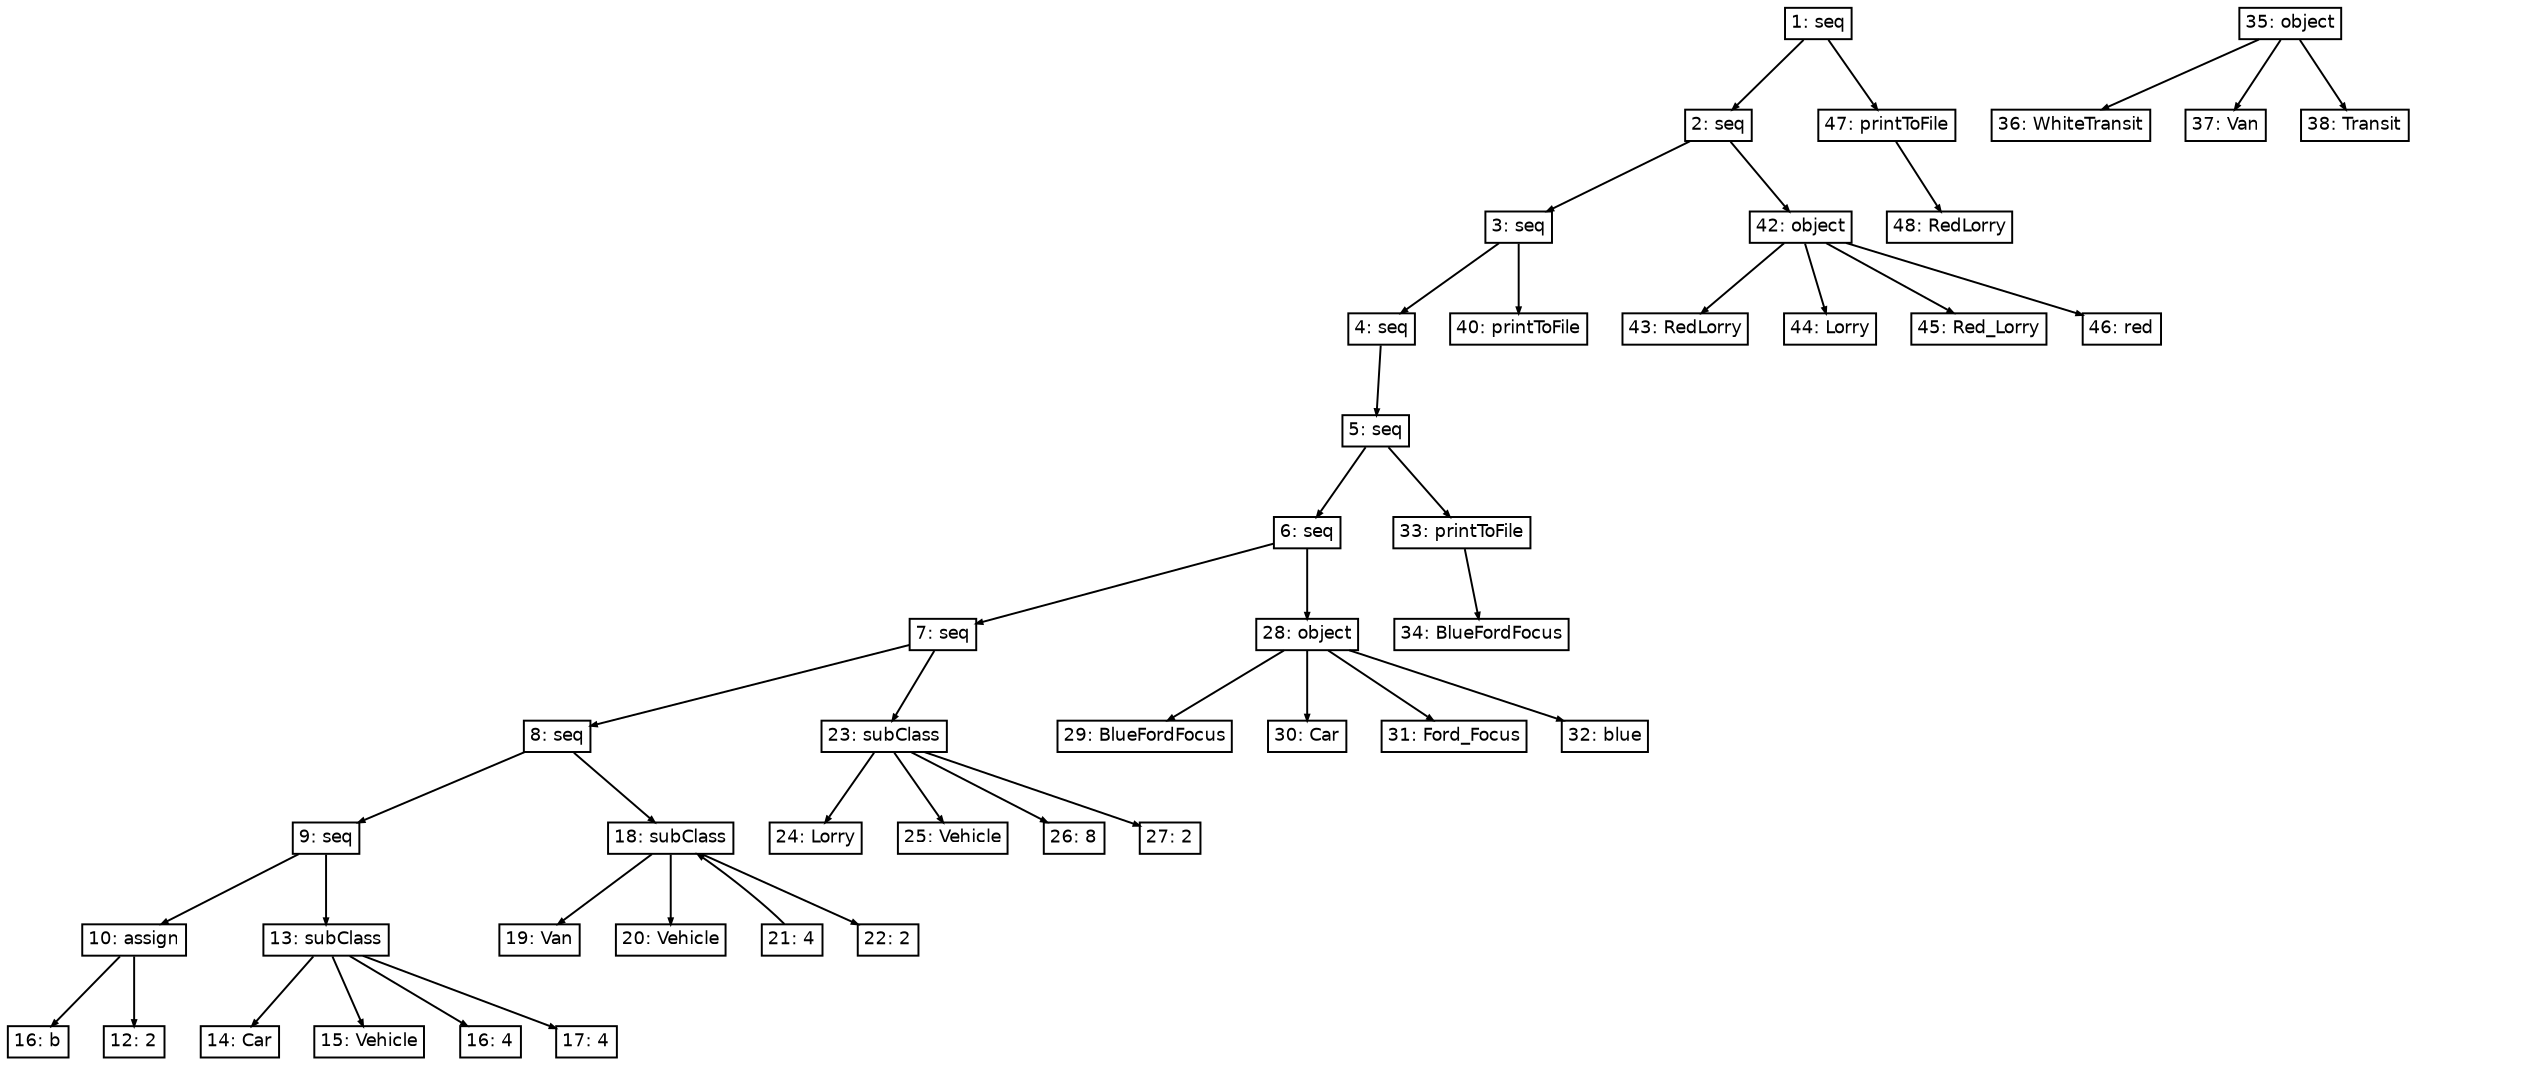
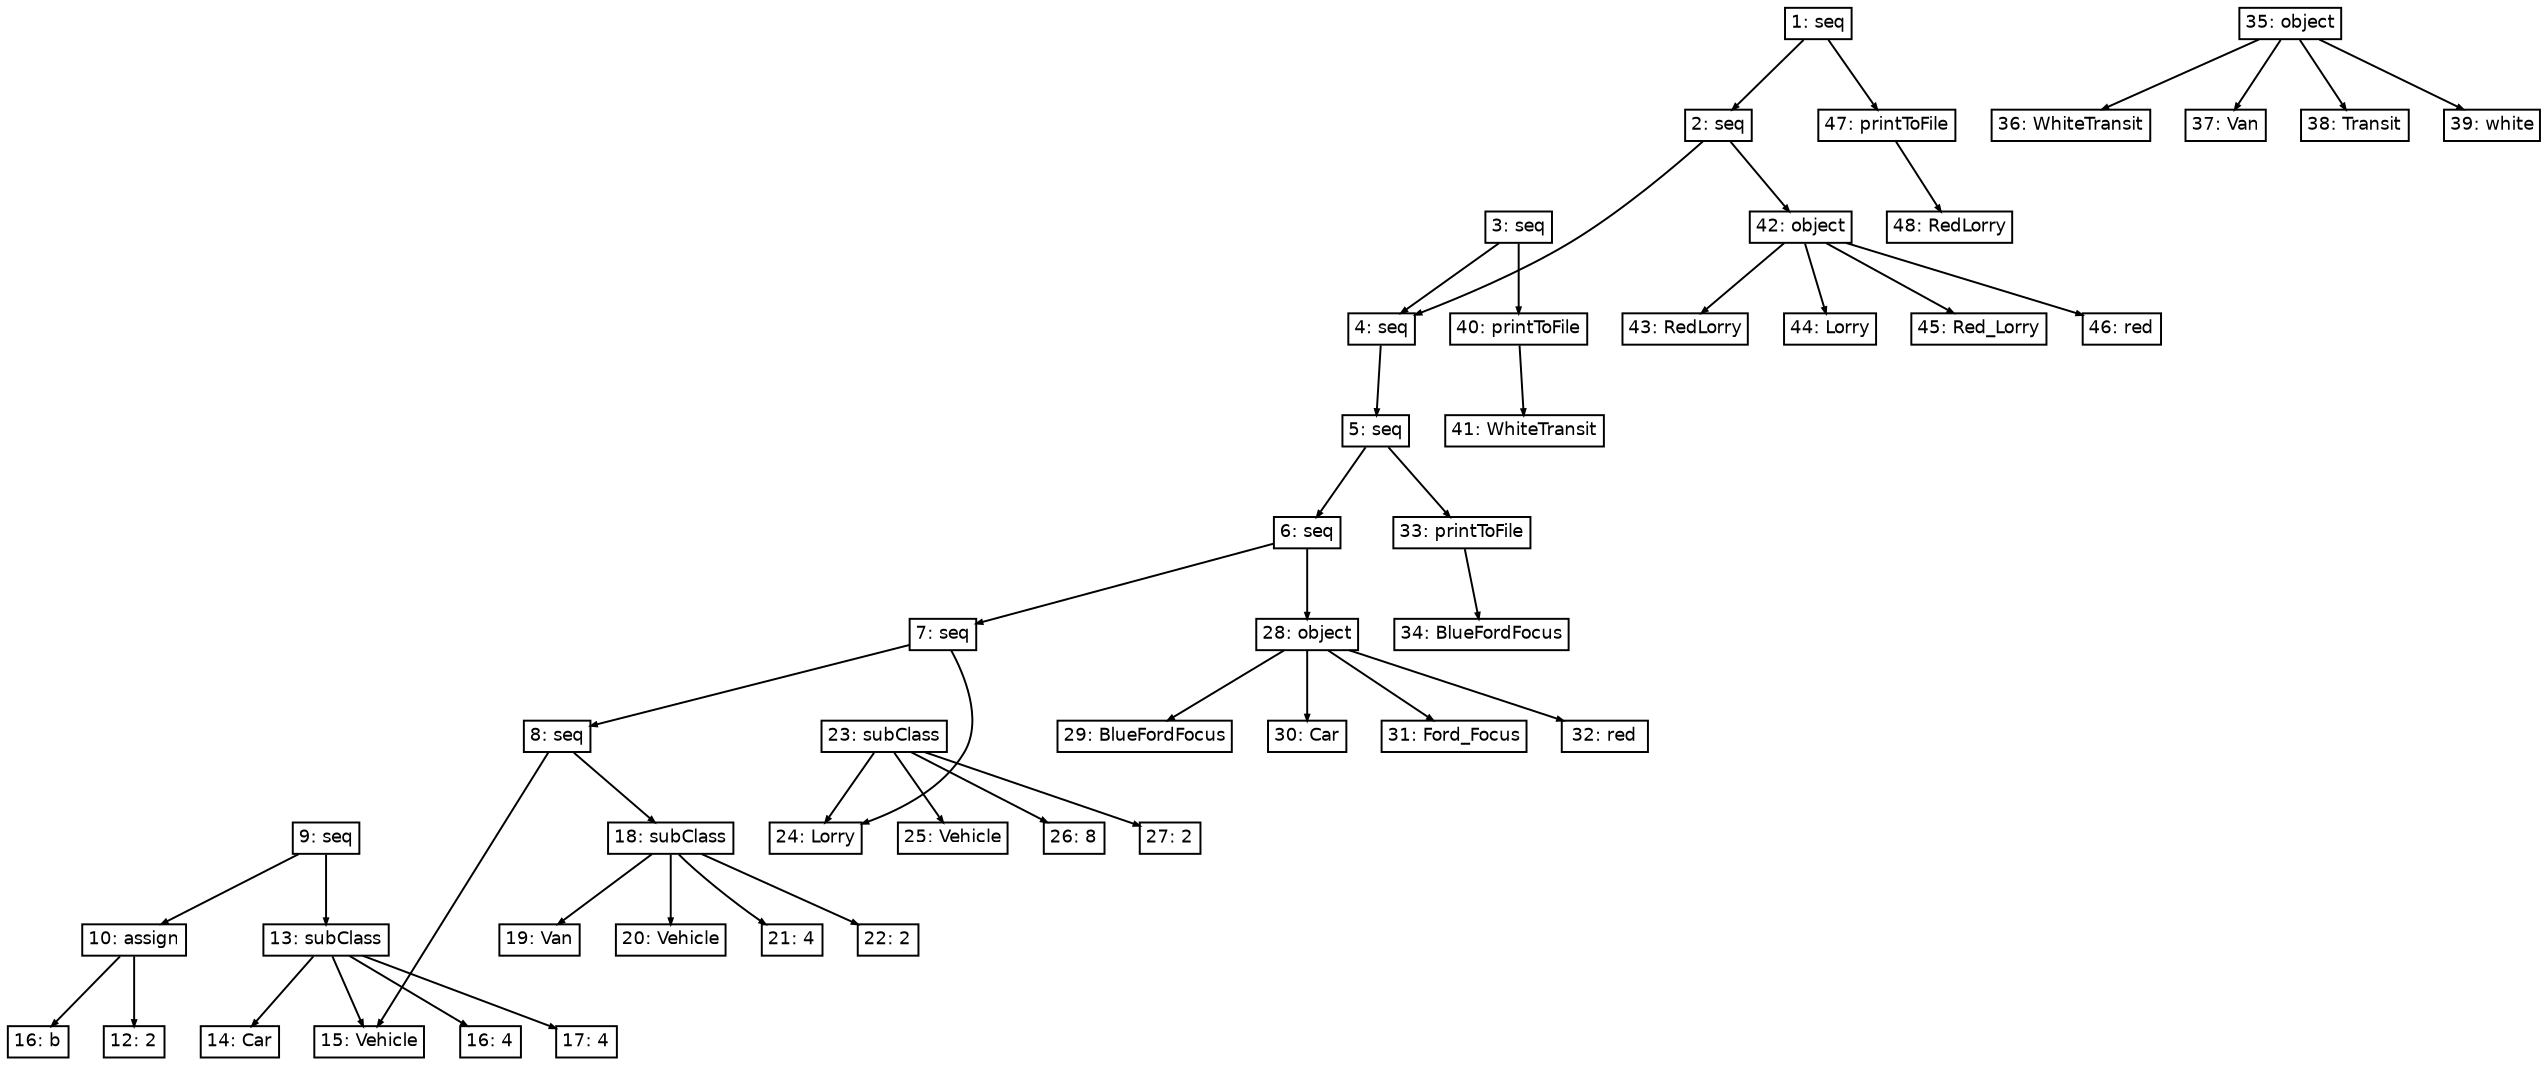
node "39: white": added
edge "2: seq" -> "3: seq": now "2: seq" -> "4: seq"
node "41: WhiteTransit": added
edge "7: seq" -> "23: subClass": now "7: seq" -> "24: Lorry"
node "32: blue": label "32: blue" -> "32: red"
edge "8: seq" -> "9: seq": now "8: seq" -> "15: Vehicle"
edge "21: 4" -> "18: subClass": reversed
